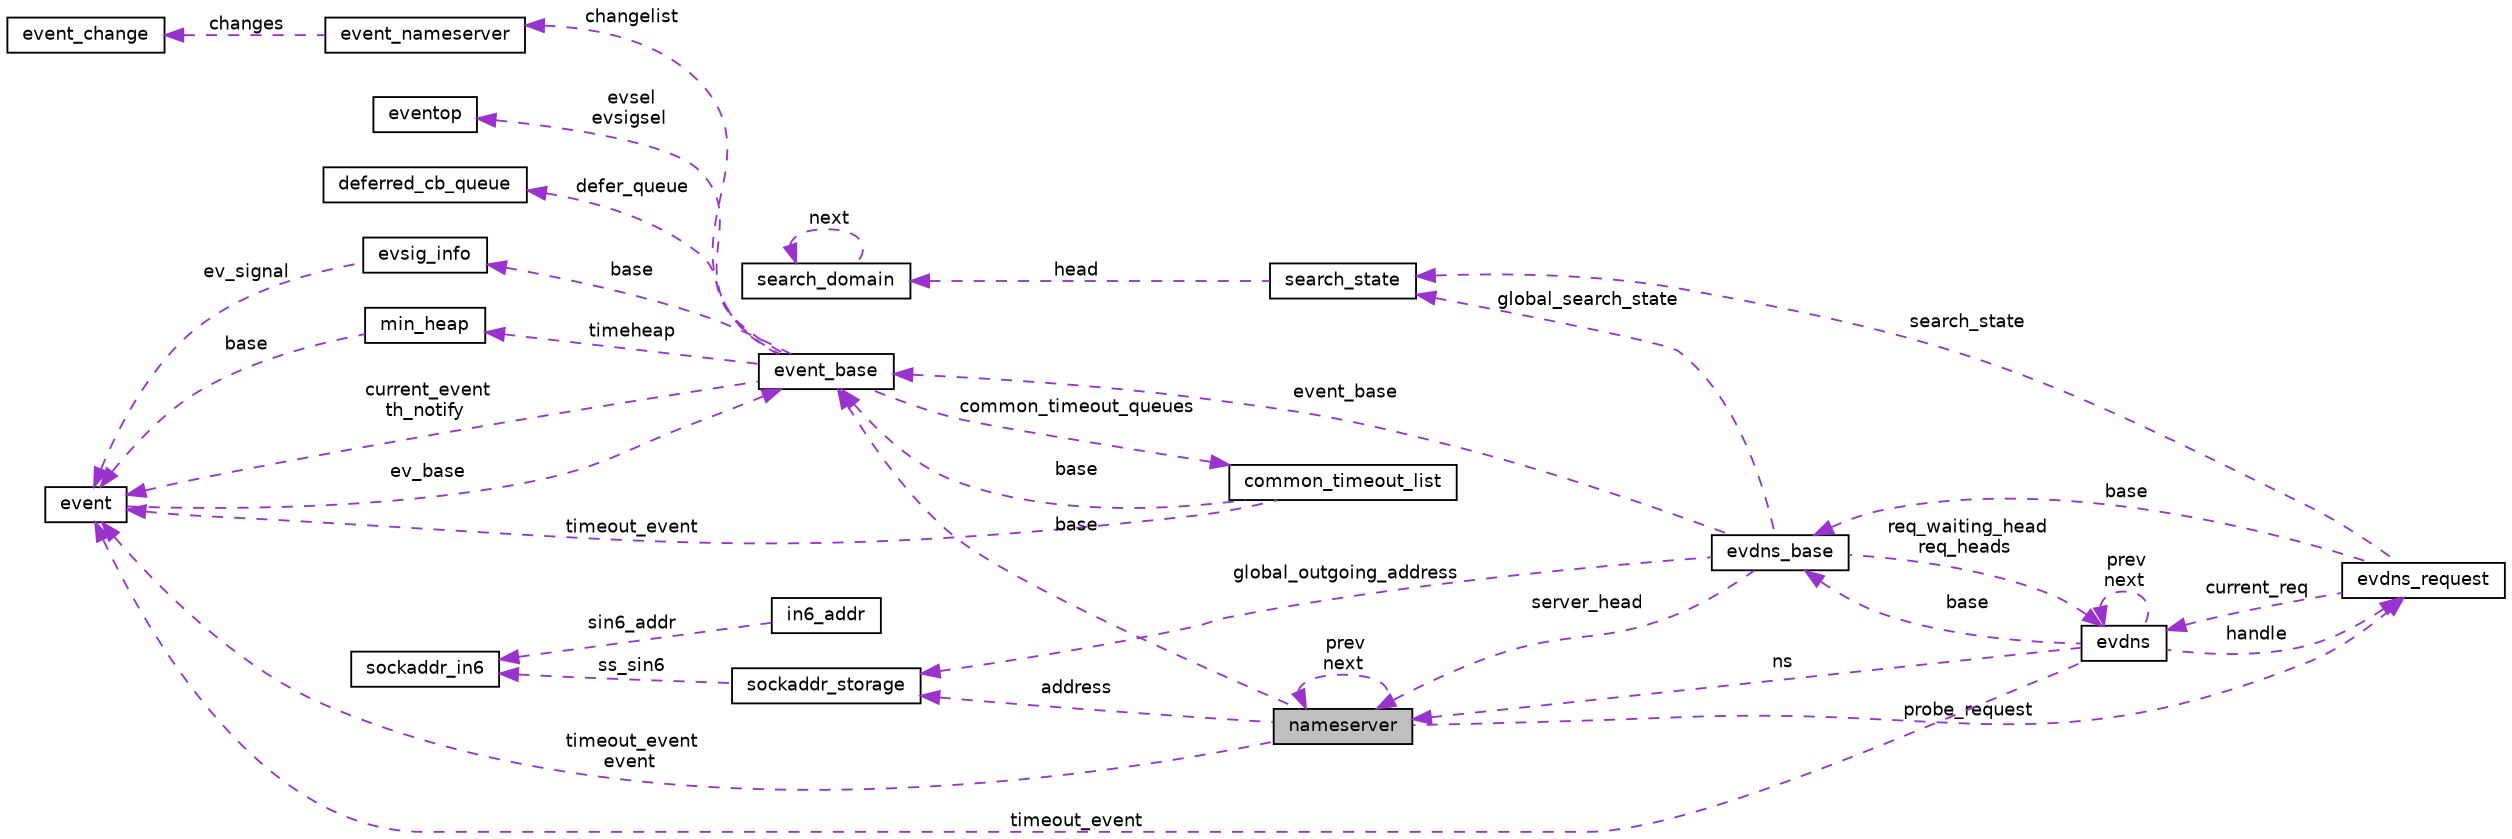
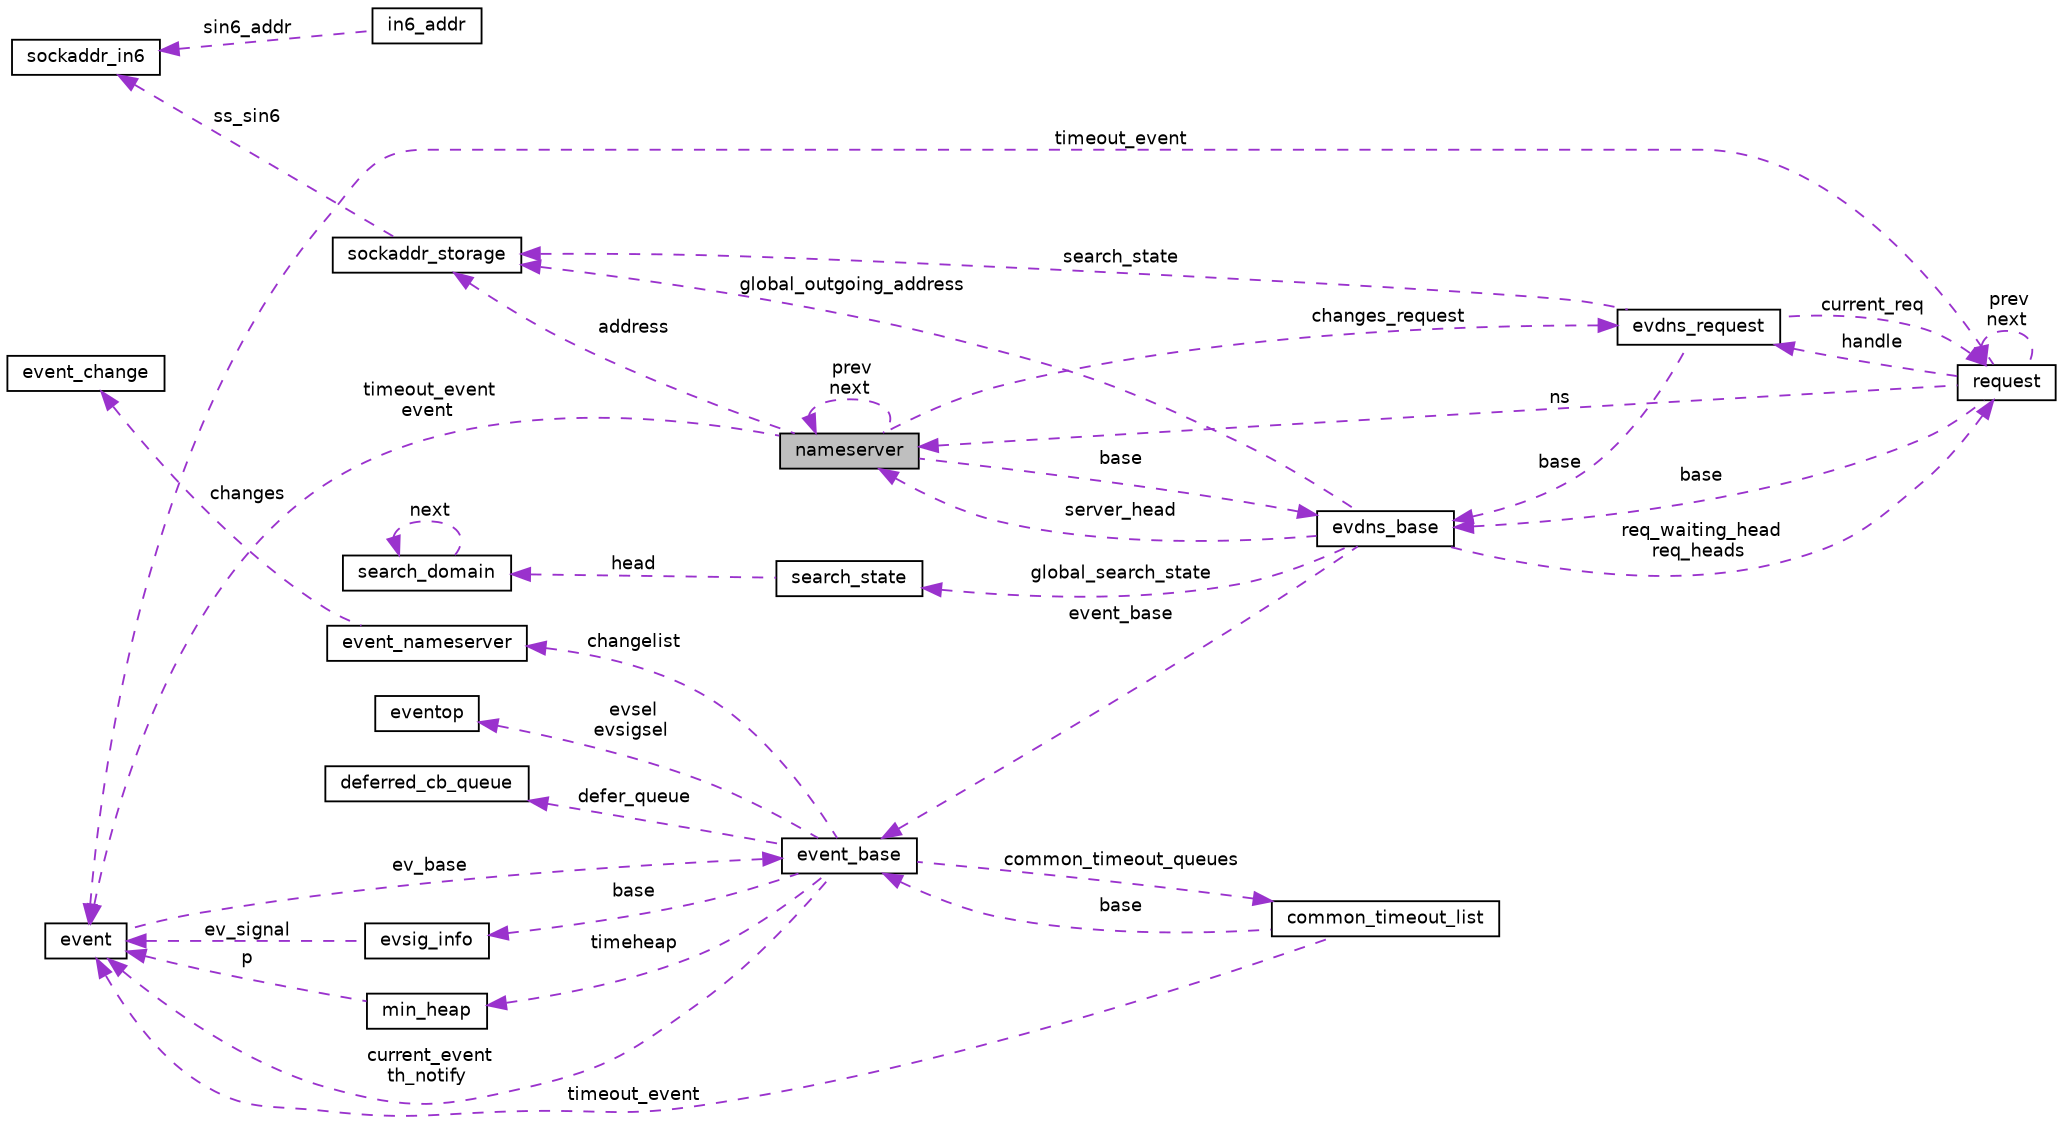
edge "min_heap" -> "event": label " base" -> " p"
edge "evdns_request" -> "search_state": now "evdns_request" -> "sockaddr_storage"
edge "nameserver" -> "event_base": now "nameserver" -> "evdns_base"
node "evdns": label "evdns" -> "request"
edge "nameserver" -> "evdns_request": label " probe_request" -> " changes_request"
